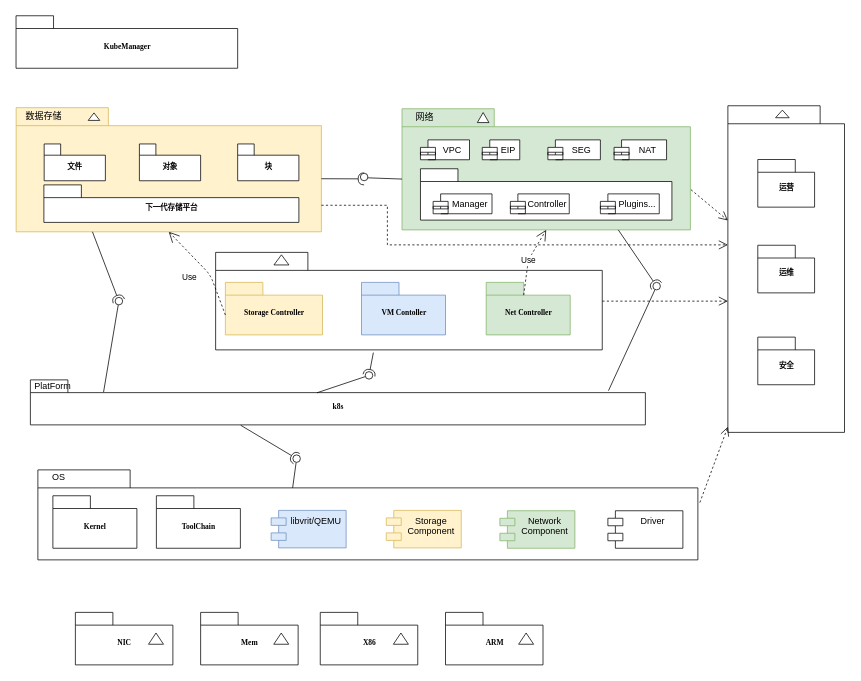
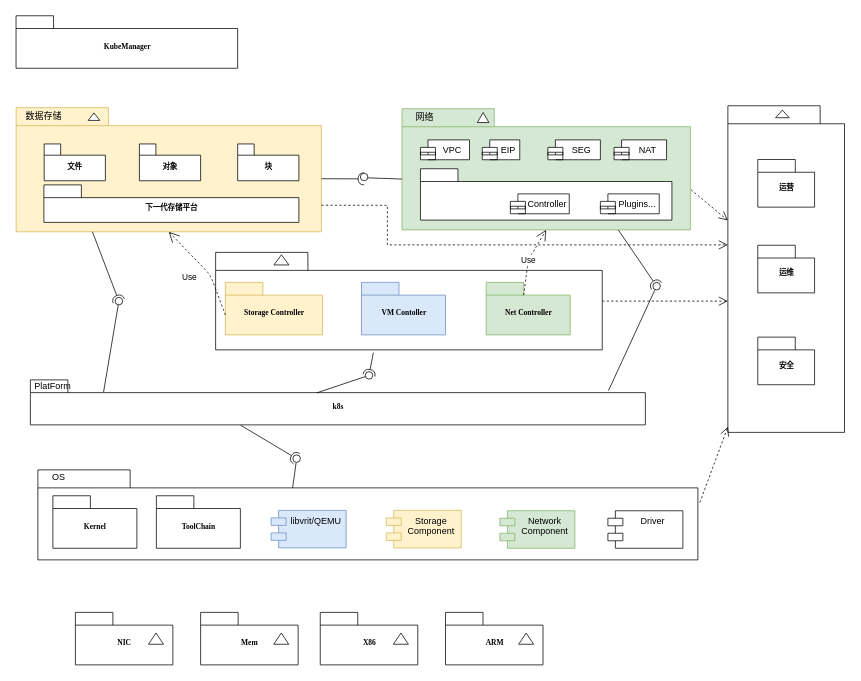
node "Manager": removed
